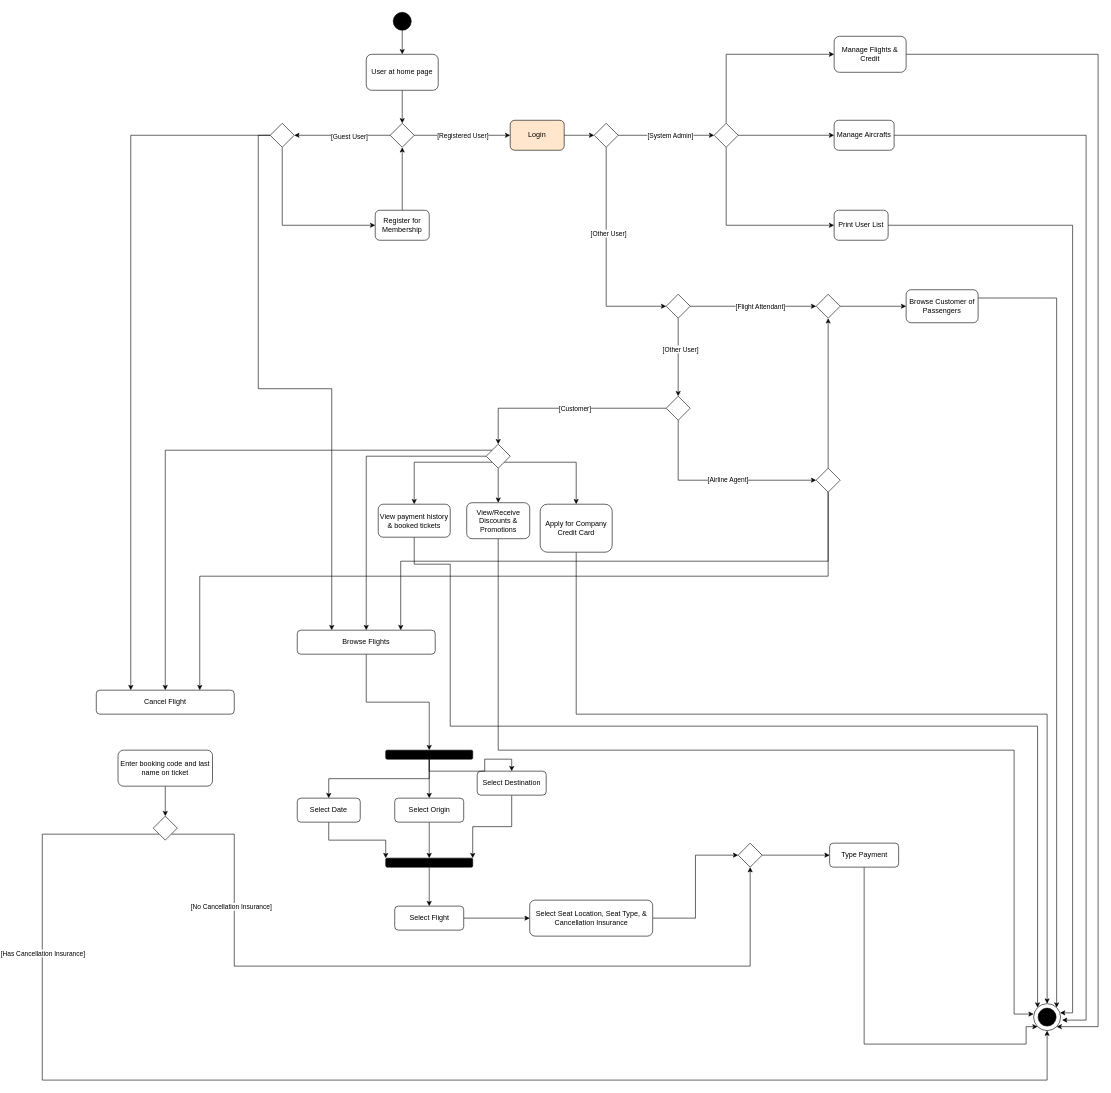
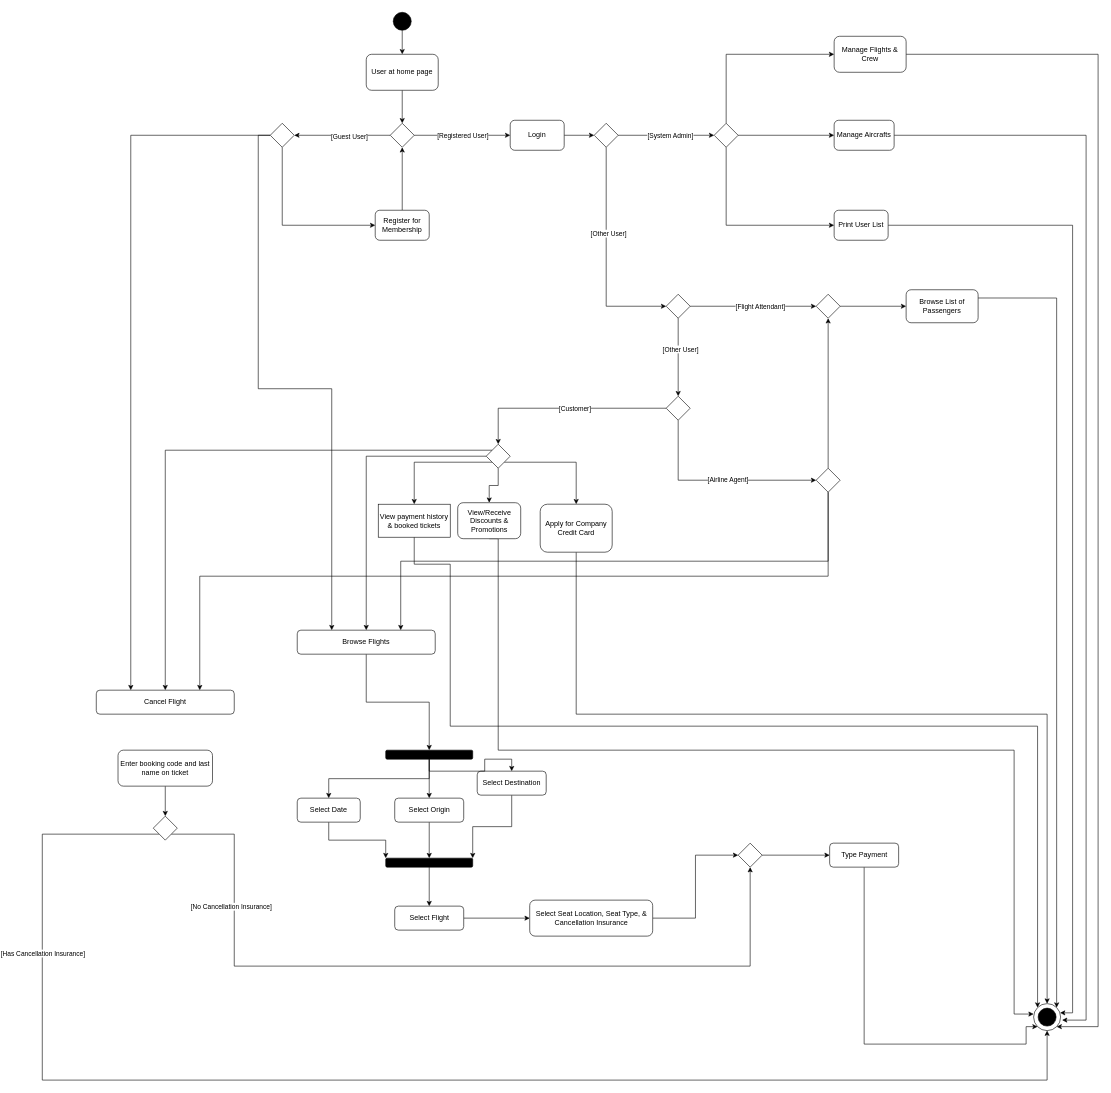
node "Manage Flights & Credit": label "Manage Flights & Credit" -> "Manage Flights & Crew"
node "Login": fillcolor #ffe6cc -> #ffffff
node "Browse Customer of Passengers": label "Browse Customer of Passengers" -> "Browse List of Passengers"
node "View payment history & booked tickets": shape rounded rectangle -> rectangle
node "View/Receive Discounts & Promotions": moved (498, 521) -> (489, 521)
